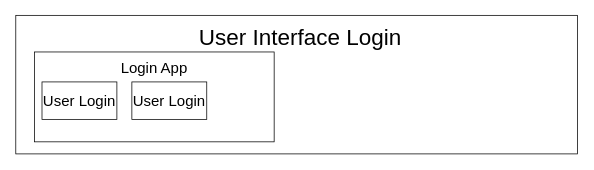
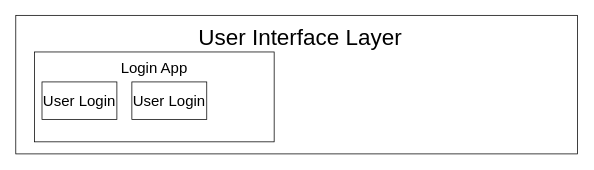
node "User Interface Login": label "User Interface Login" -> "User Interface Layer"
